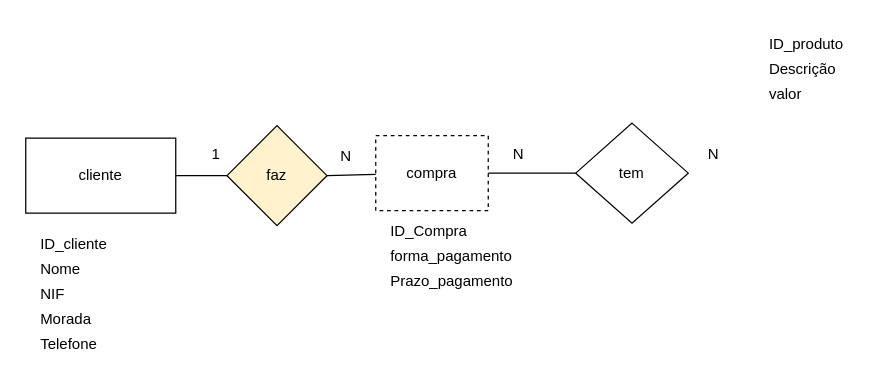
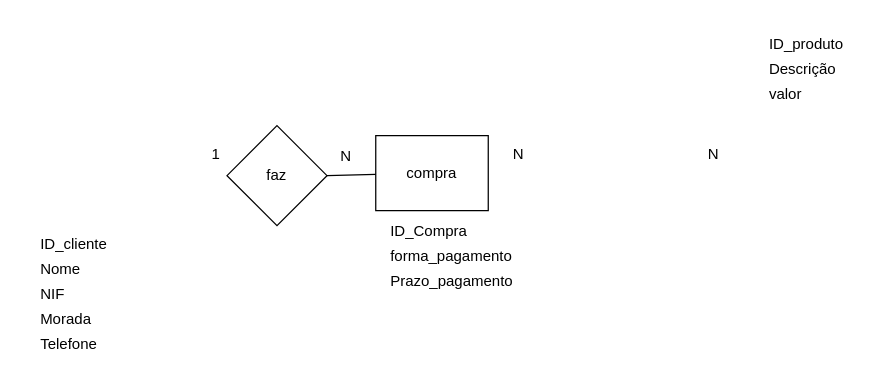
node "compra": style dashed -> solid
edge "compra" -- "tem": removed
node "tem": removed
node "cliente": removed
edge "cliente" -- "faz": removed
node "faz": fillcolor #fff2cc -> #ffffff
